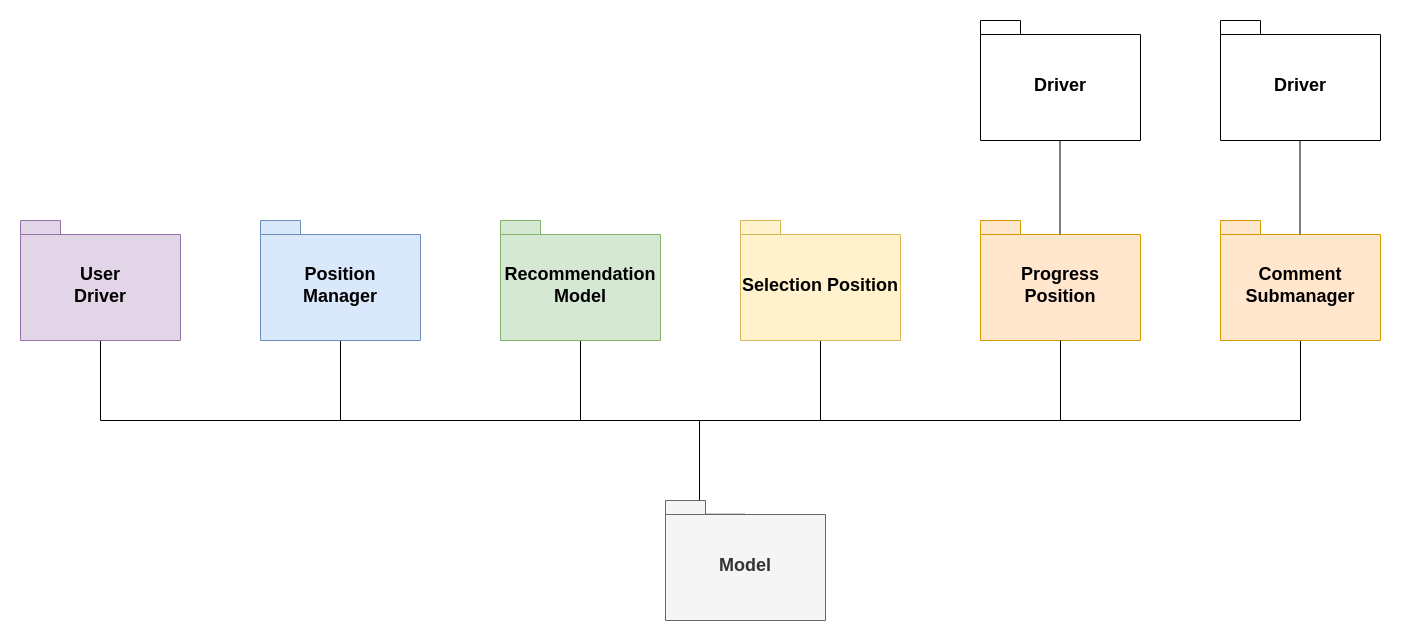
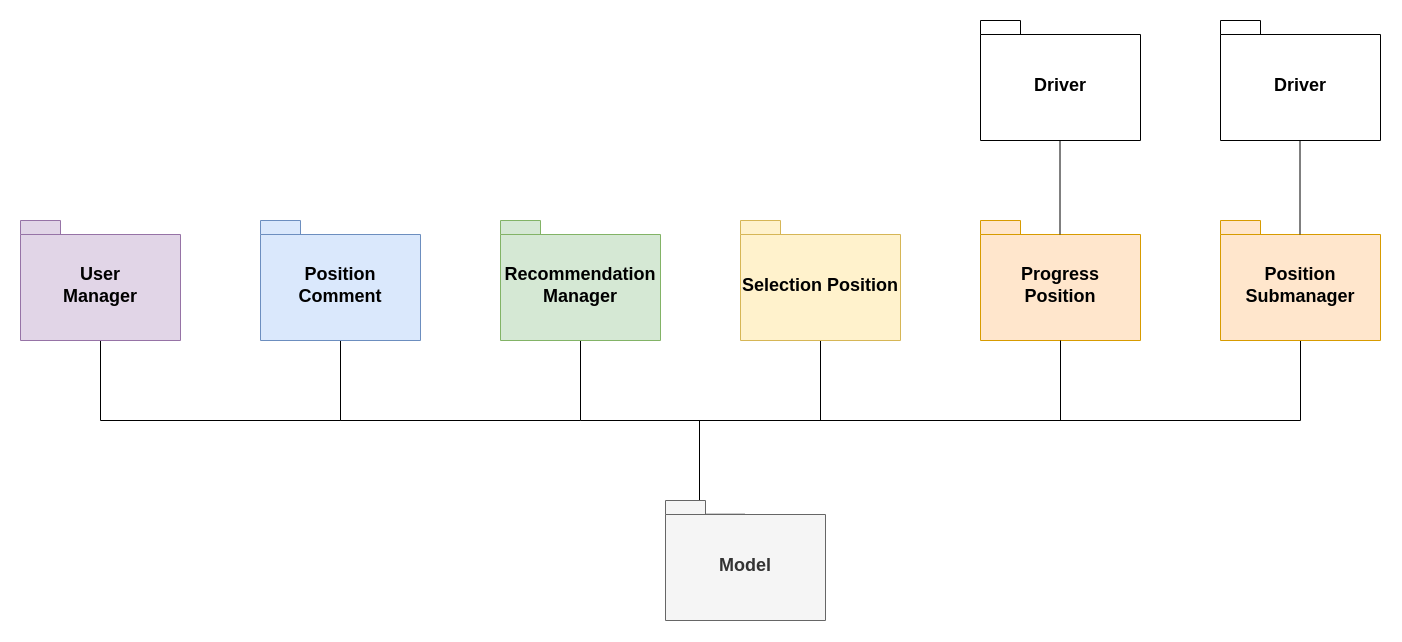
node "User Driver": label "User Driver" -> "User Manager"
node "Position Manager": label "Position Manager" -> "Position Comment"
node "Recommendation Model": label "Recommendation Model" -> "Recommendation Manager"
node "Comment Submanager": label "Comment Submanager" -> "Position Submanager"
